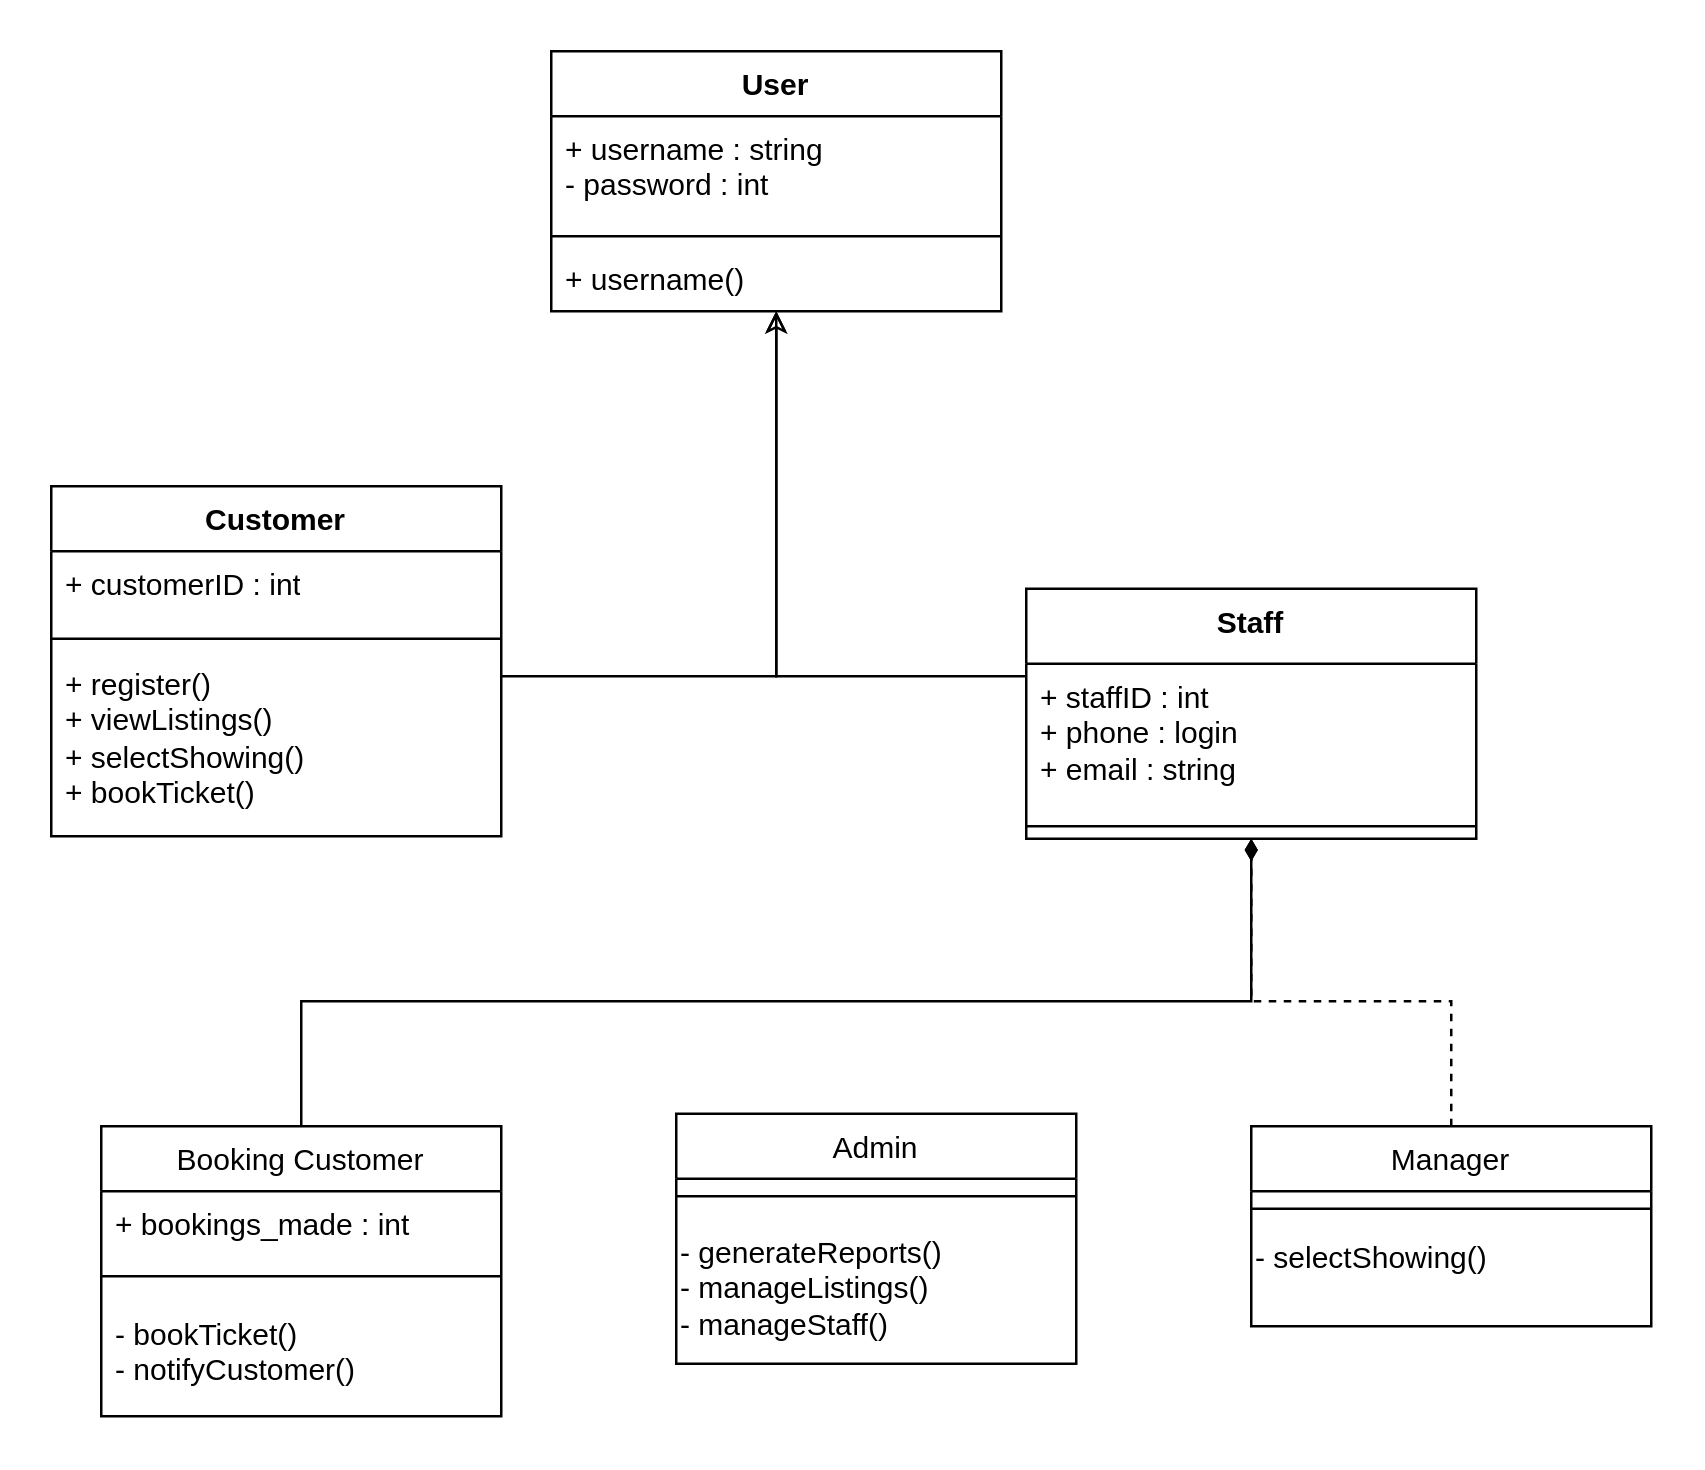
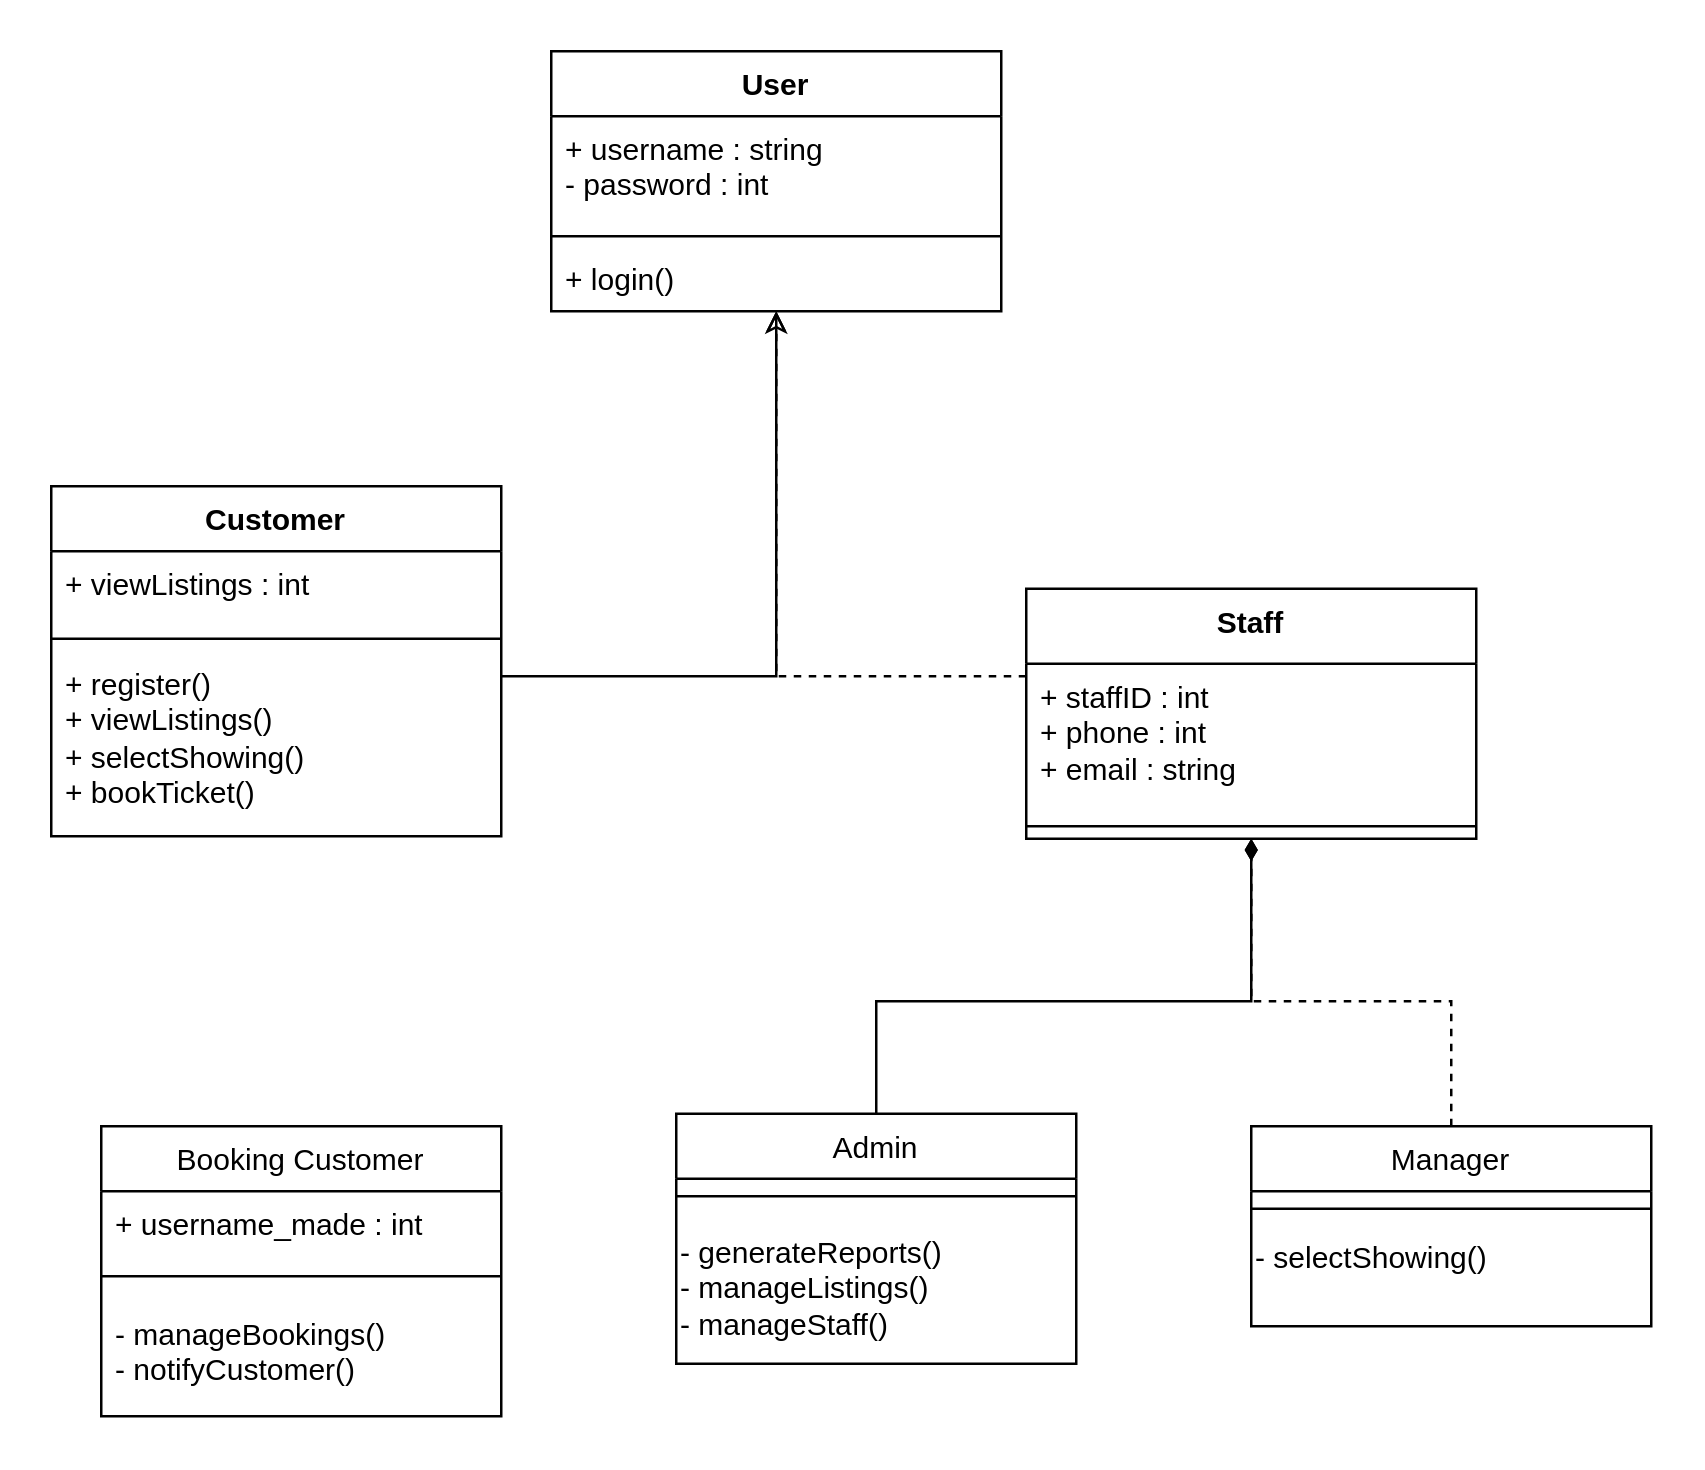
node "+ username()": label "+ username()" -> "+ login()"
node "+ customerID : int": label "+ customerID : int" -> "+ viewListings : int"
edge "Staff" -> "User": style solid -> dashed
node "+ staffID : int + phone : login + email : string": label "+ staffID : int + phone : login + email : string" -> "+ staffID : int + phone : int + email : string"
edge "Booking Customer" -> "Staff": removed
edge "Admin" -> "Staff": added
node "+ bookings_made : int": label "+ bookings_made : int" -> "+ username_made : int"
node "- bookTicket() - notifyCustomer()": label "- bookTicket() - notifyCustomer()" -> "- manageBookings() - notifyCustomer()"
